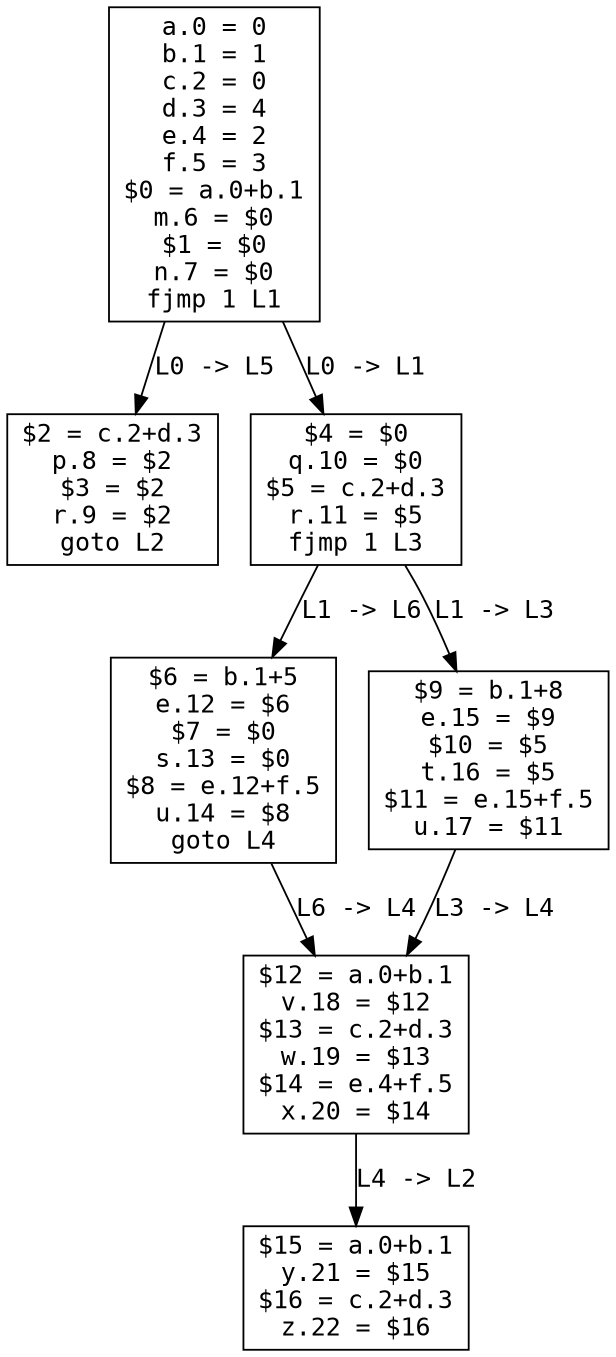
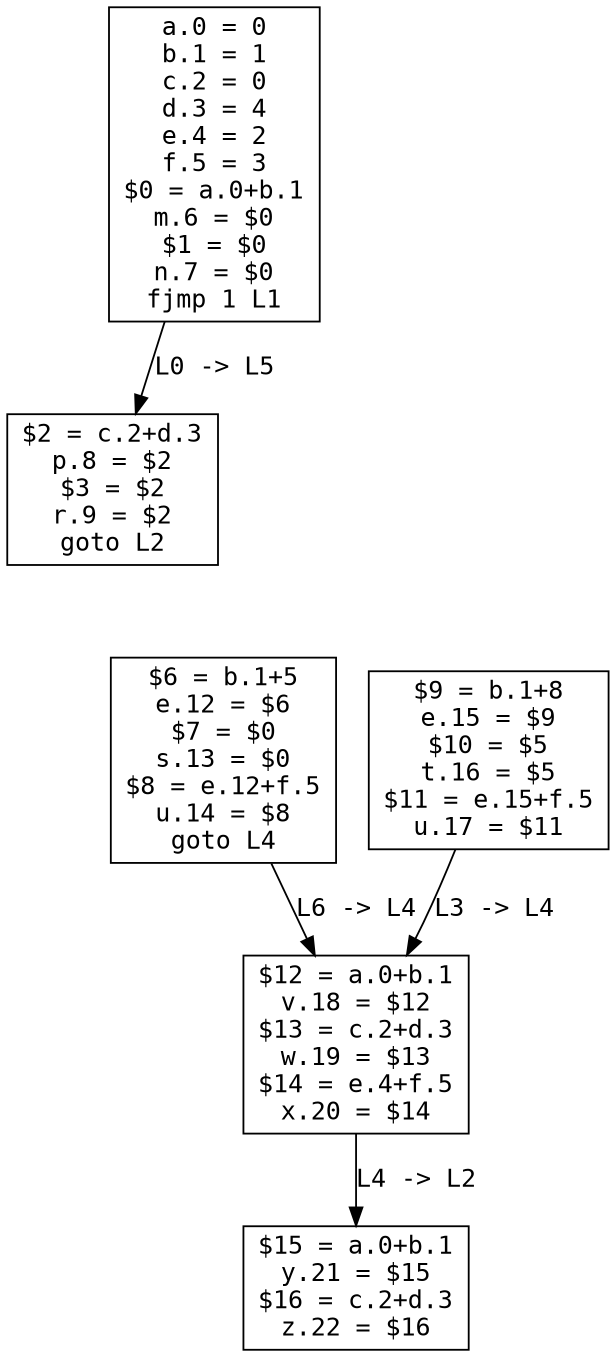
node "$4 = $0 q.10 = $0 $5 = c.2+d.3 r.11 = $5 fjmp 1 L3": removed
